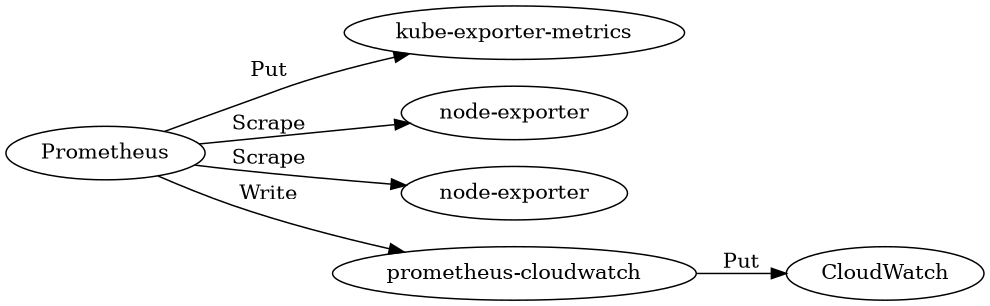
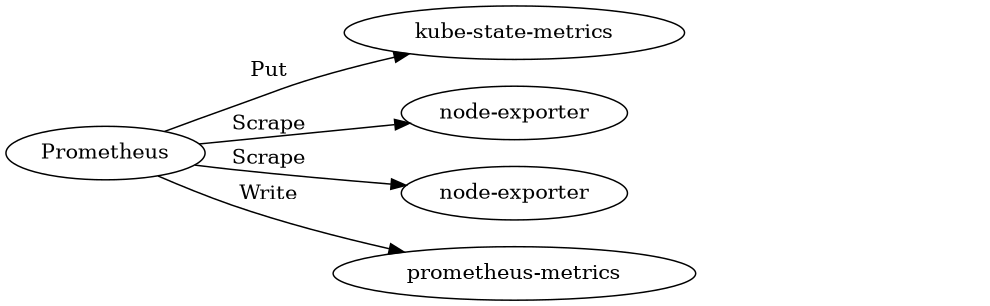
node "kube-exporter-metrics": label "kube-exporter-metrics" -> "kube-state-metrics"
node "prometheus-cloudwatch": label "prometheus-cloudwatch" -> "prometheus-metrics"
node "CloudWatch": removed
